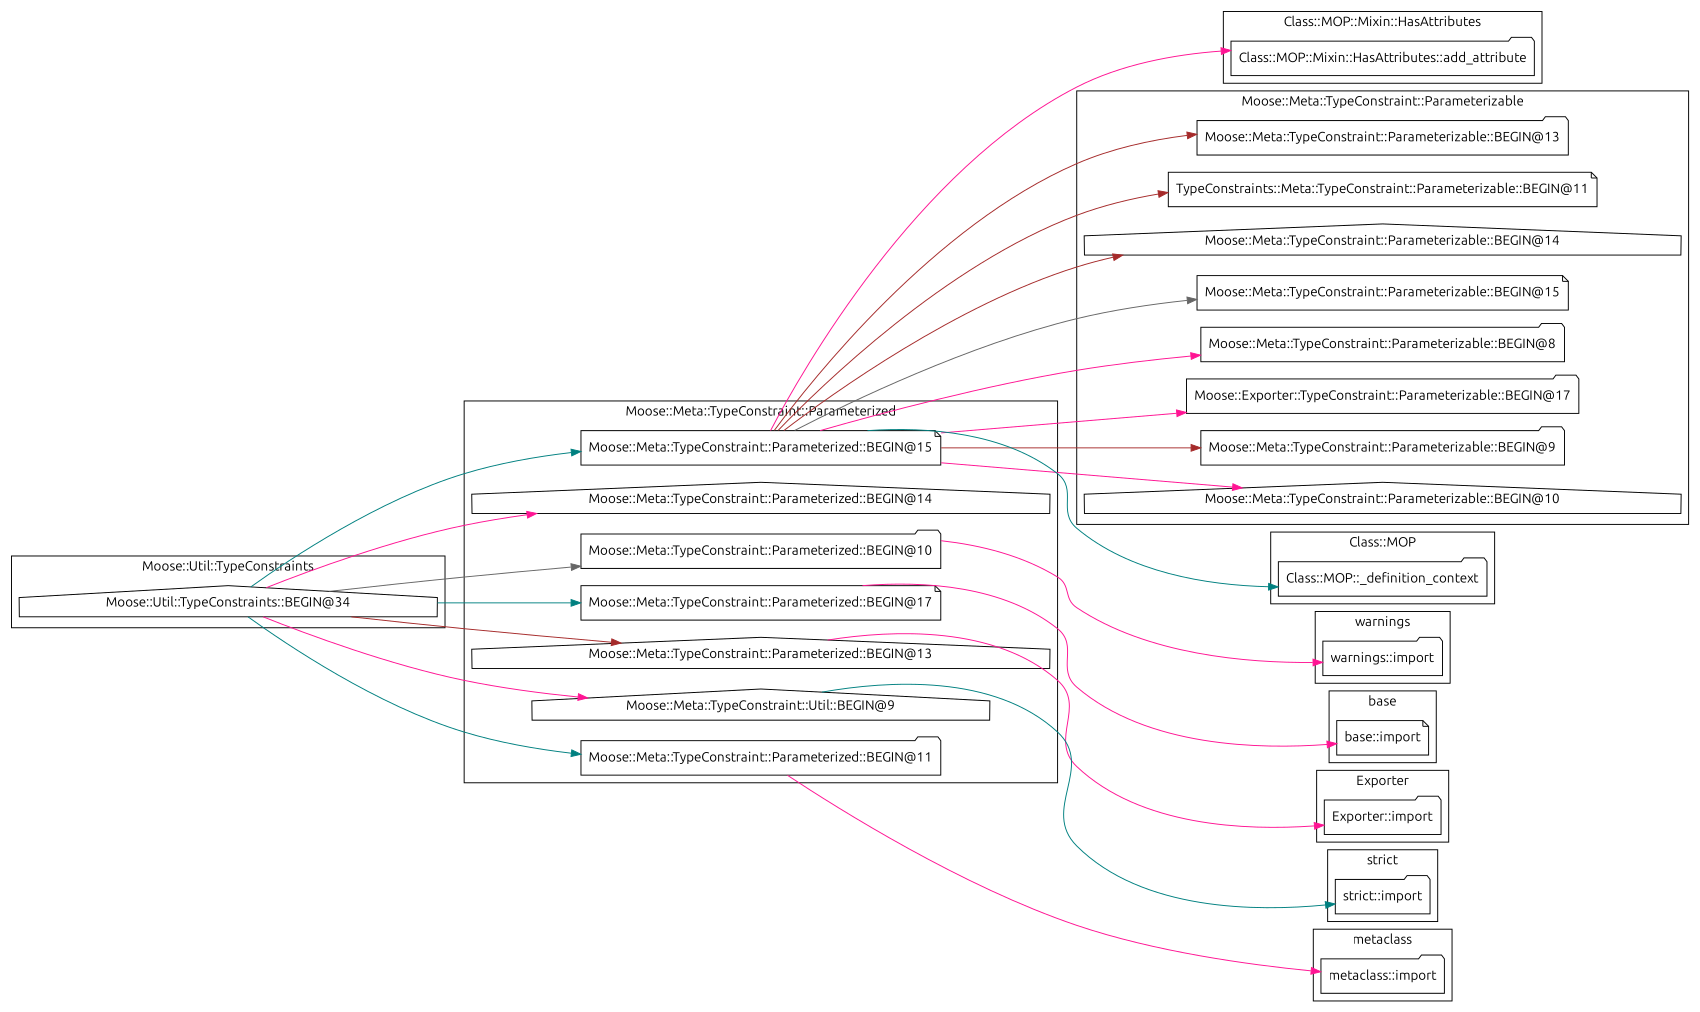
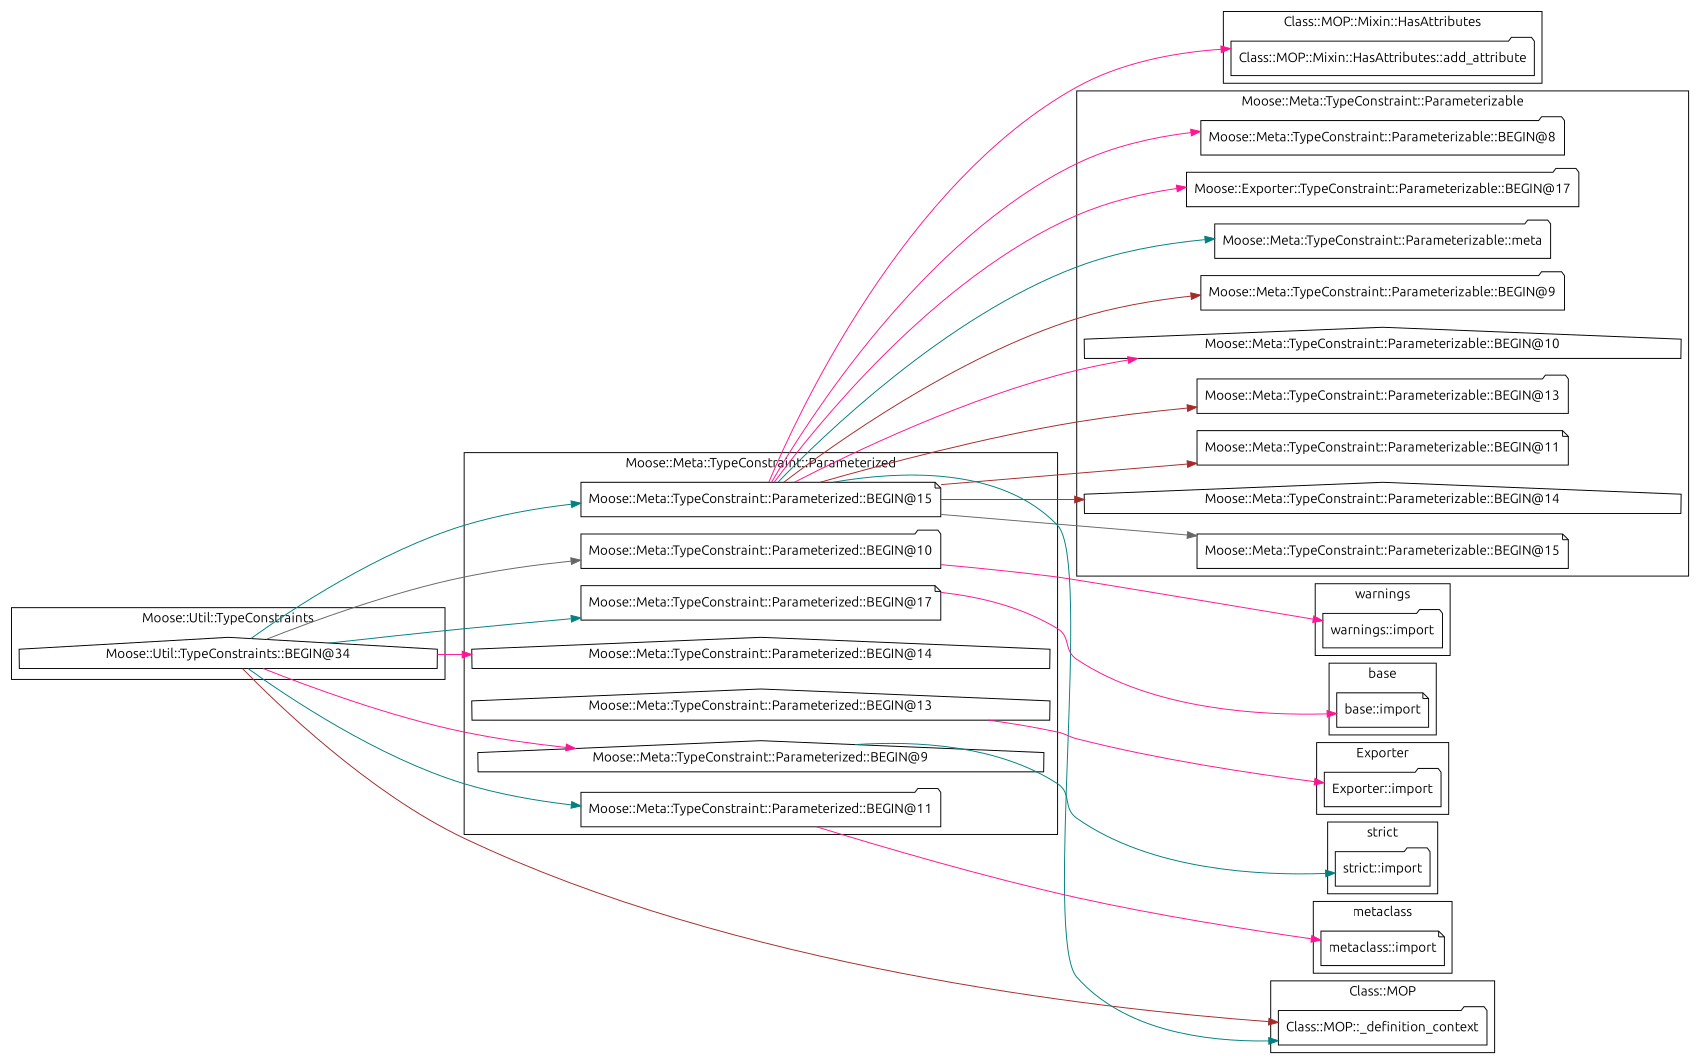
node "TypeConstraints::Meta::TypeConstraint::Parameterizable::BEGIN@11": label "TypeConstraints::Meta::TypeConstraint::Parameterizable::BEGIN@11" -> "Moose::Meta::TypeConstraint::Parameterizable::BEGIN@11"
node "Moose::Meta::TypeConstraint::Parameterizable::meta": added
edge "Moose::Util::TypeConstraints::BEGIN@34" -> "Moose::Meta::TypeConstraint::Parameterized::BEGIN@13": now "Moose::Util::TypeConstraints::BEGIN@34" -> "Class::MOP::_definition_context"
node "Moose::Meta::TypeConstraint::Util::BEGIN@9": label "Moose::Meta::TypeConstraint::Util::BEGIN@9" -> "Moose::Meta::TypeConstraint::Parameterized::BEGIN@9"
node "metaclass::import": shape folder -> note
